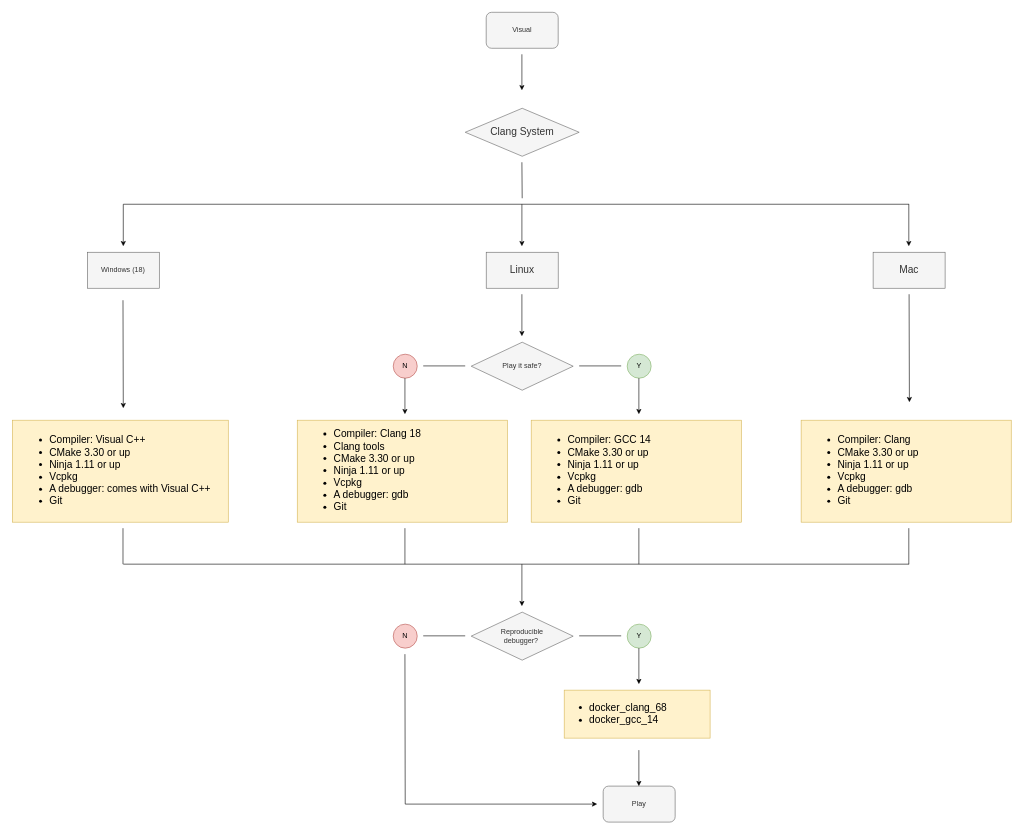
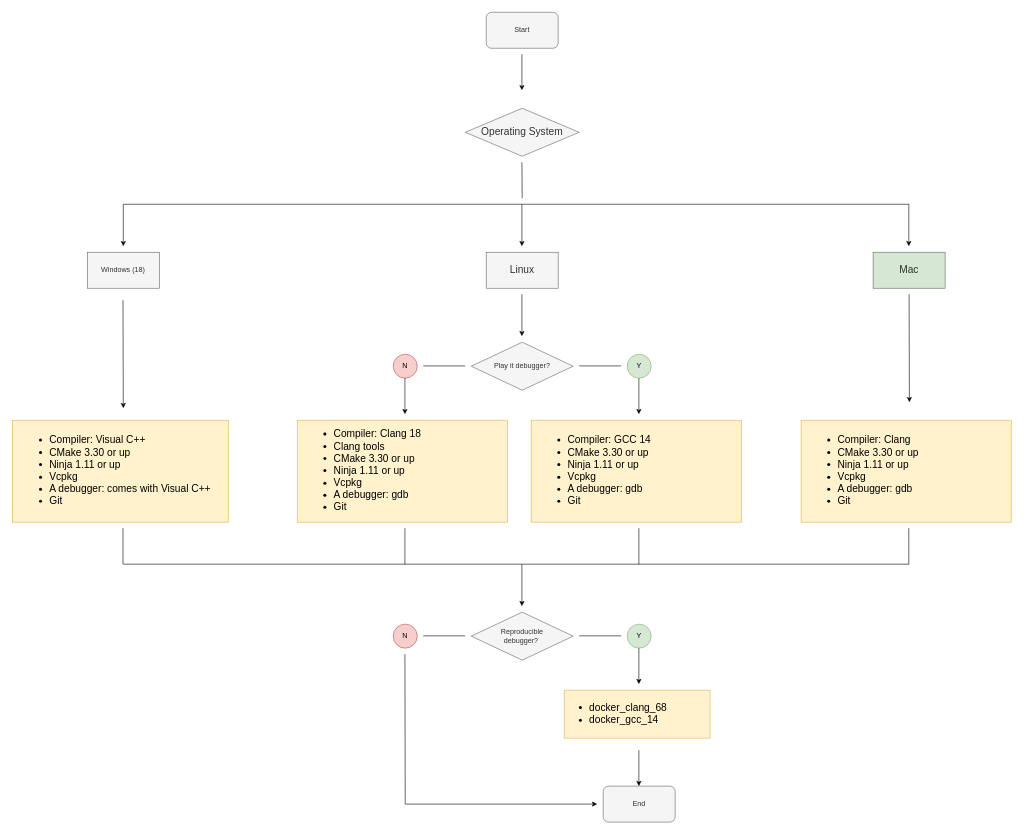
node "Visual": label "Visual" -> "Start"
node "Clang System": label "Clang System" -> "Operating System"
node "Mac": fillcolor #f5f5f5 -> #d5e8d4
node "Play it safe?": label "Play it safe?" -> "Play it debugger?"
node "Play": label "Play" -> "End"
